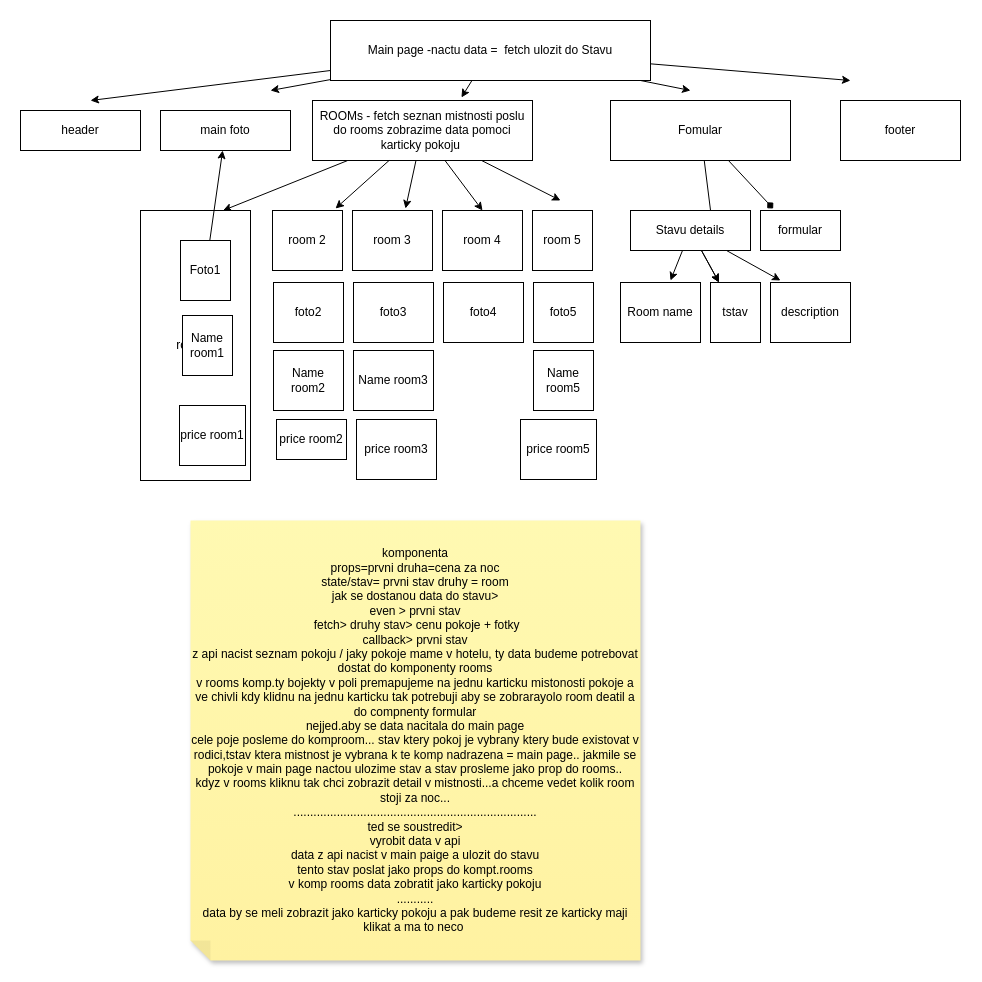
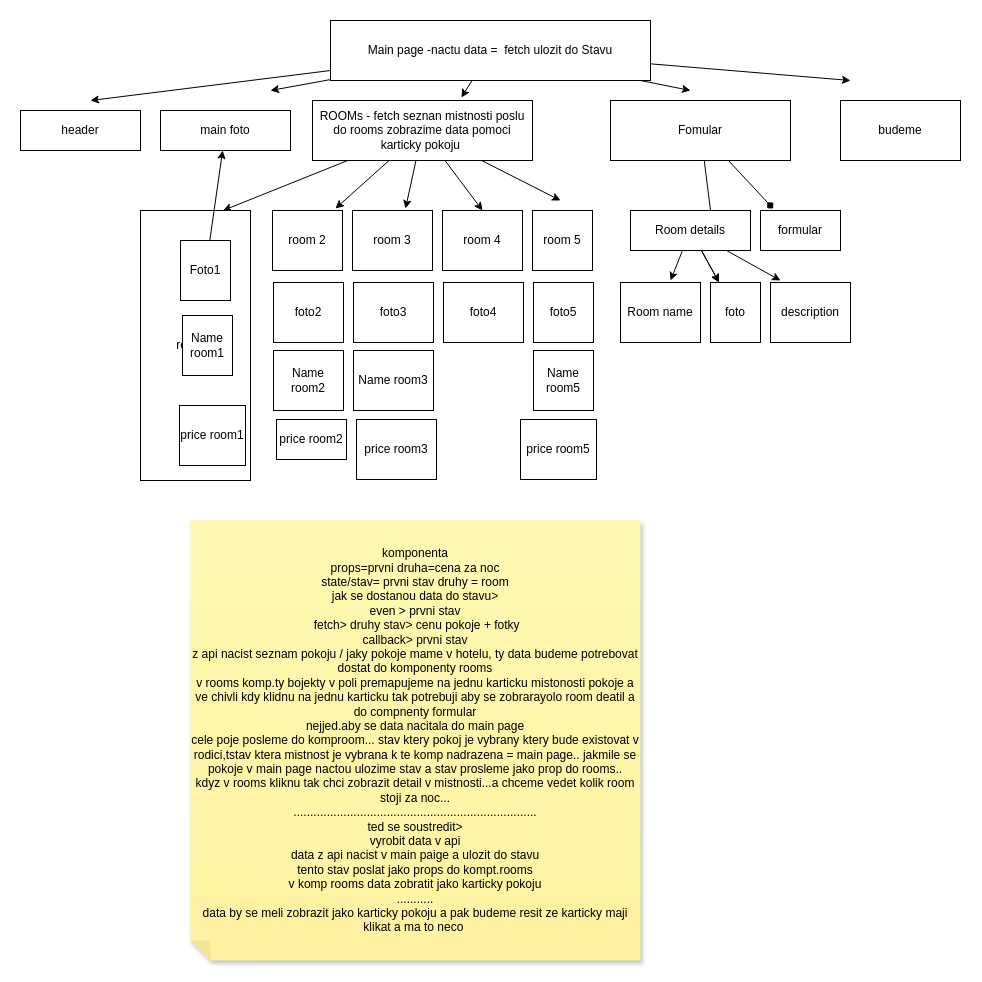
node "footer": label "footer" -> "budeme"
node "Stavu details": label "Stavu details" -> "Room details"
node "tstav": label "tstav" -> "foto"
